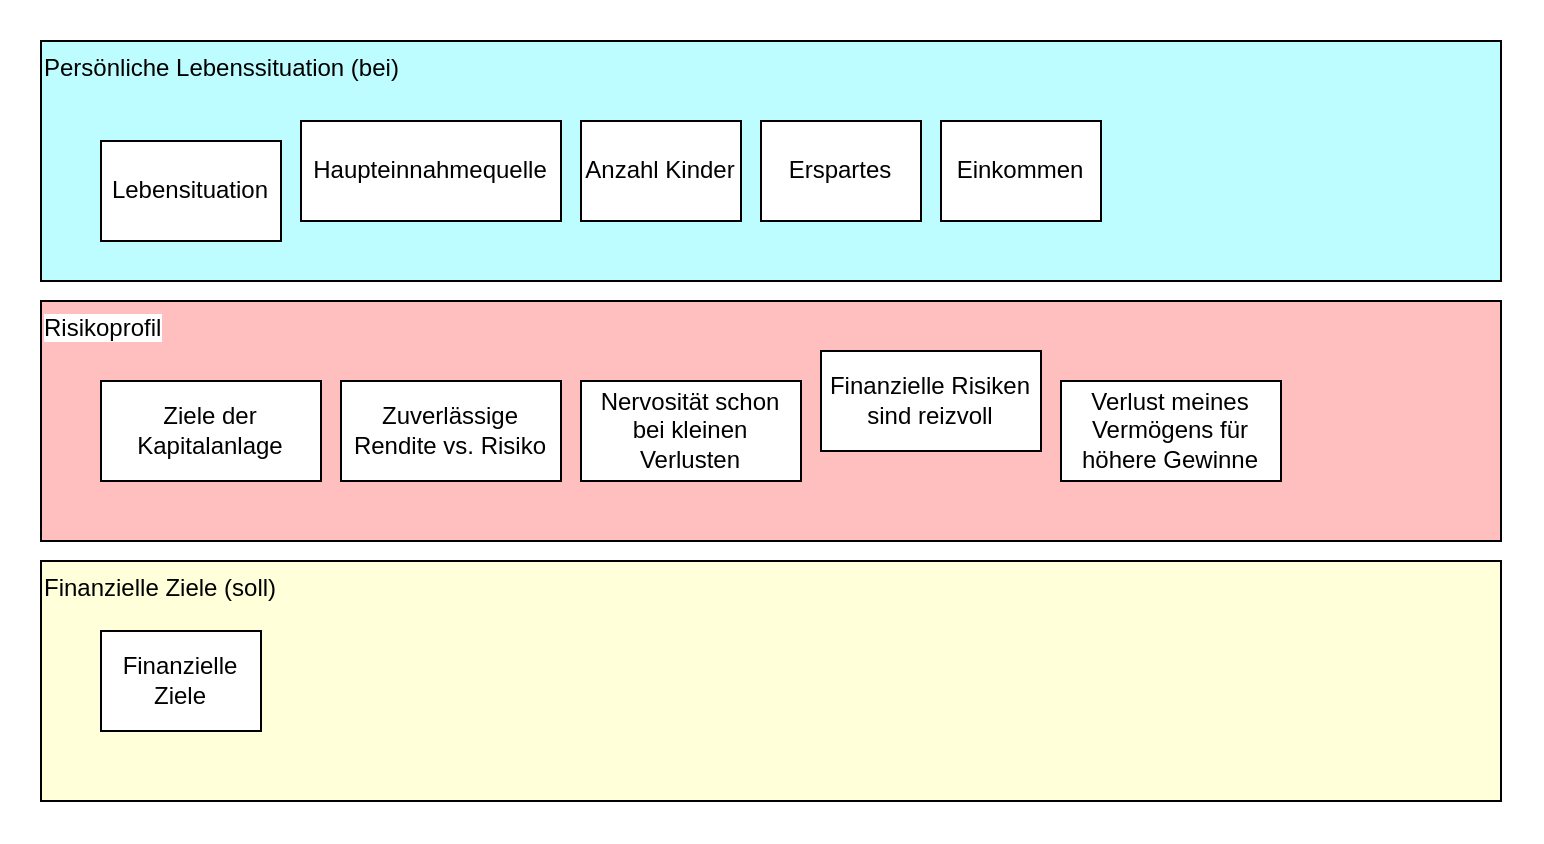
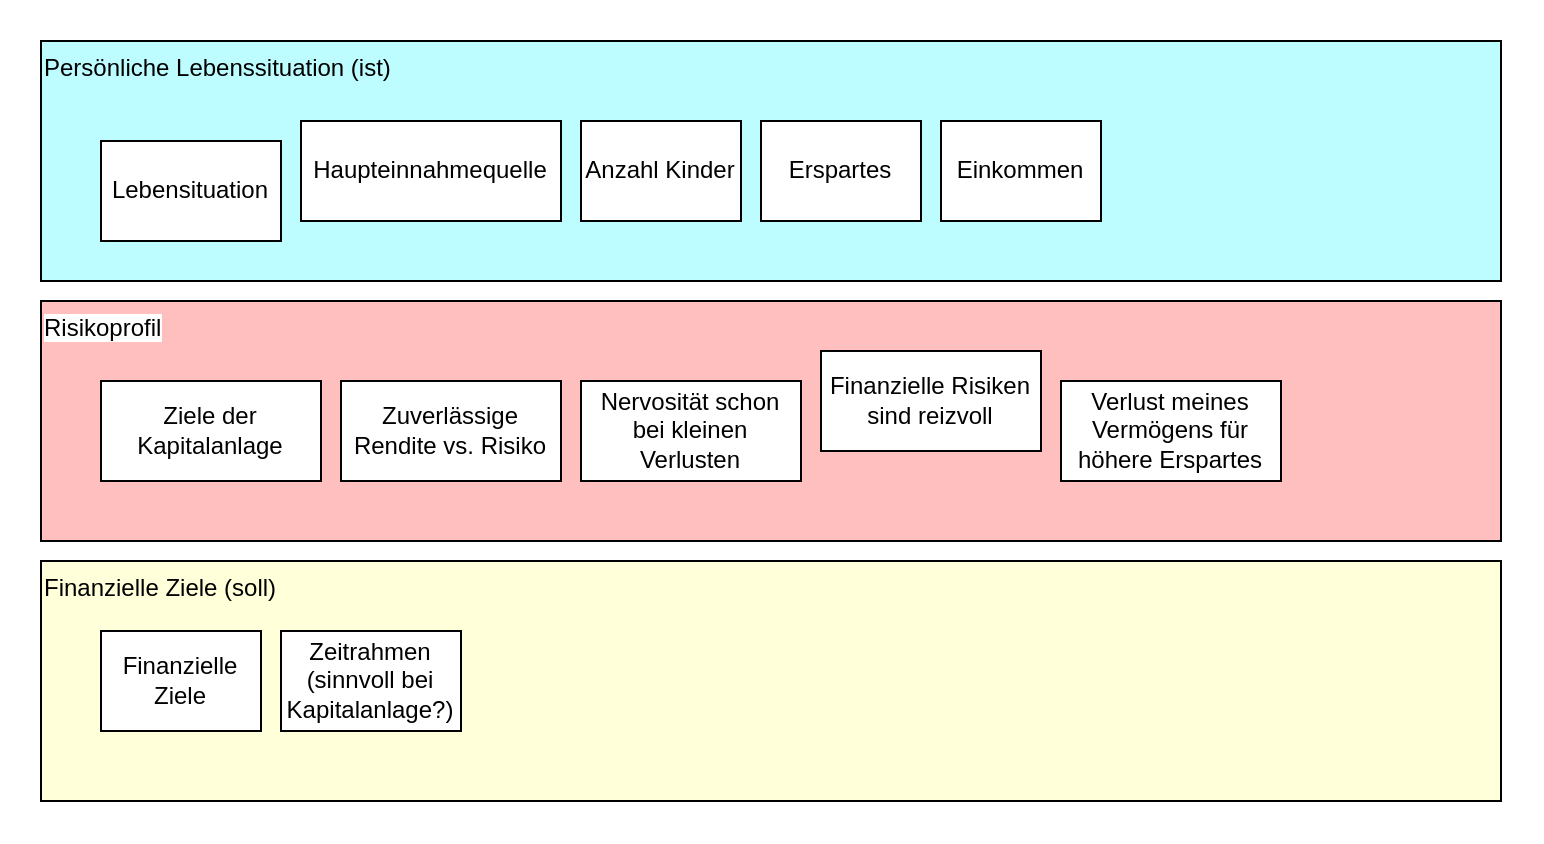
node "Persönliche Lebenssituation (bei)": label "Persönliche Lebenssituation (bei)" -> "Persönliche Lebenssituation (ist)"
node "Verlust meines Vermögens für höhere Gewinne": label "Verlust meines Vermögens für höhere Gewinne" -> "Verlust meines Vermögens für höhere Erspartes"
node "Zeitrahmen (sinnvoll bei Kapitalanlage?)": added
